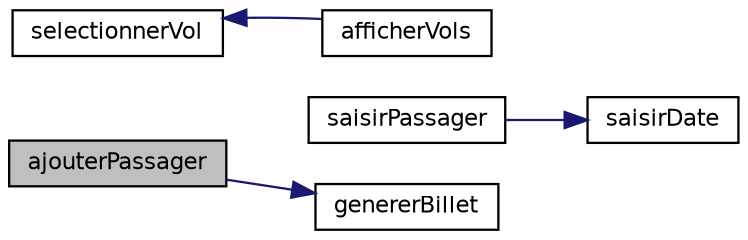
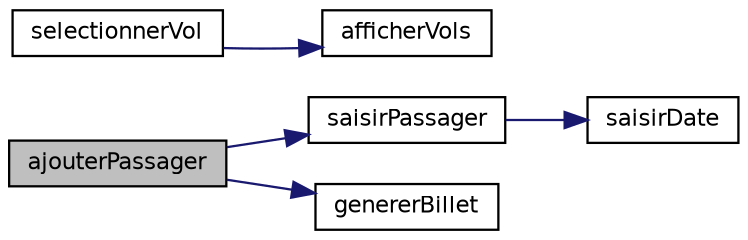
edge "afficherVols" -> "selectionnerVol": reversed
edge "ajouterPassager" -> "saisirPassager": added
